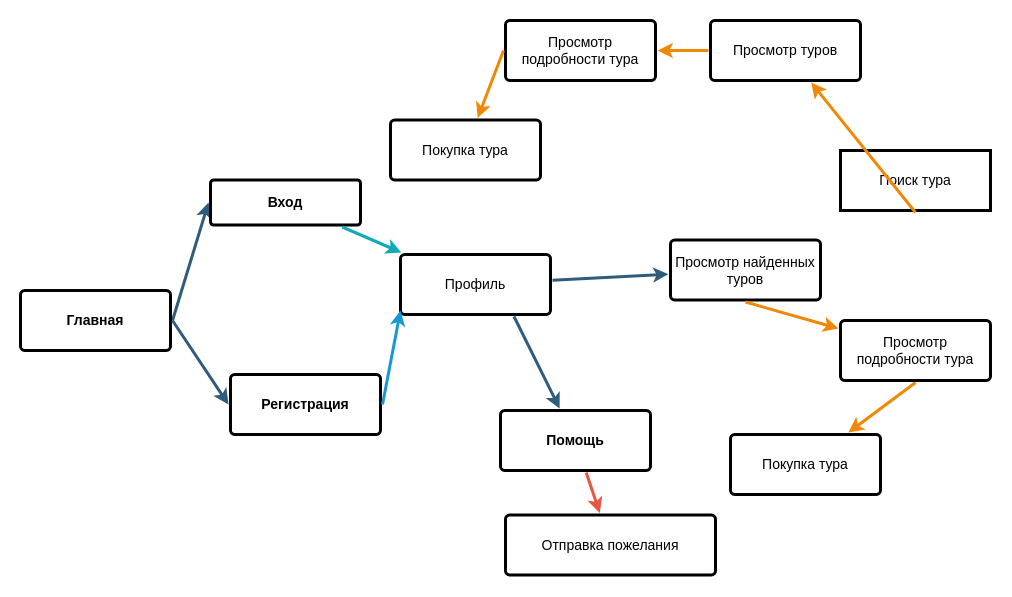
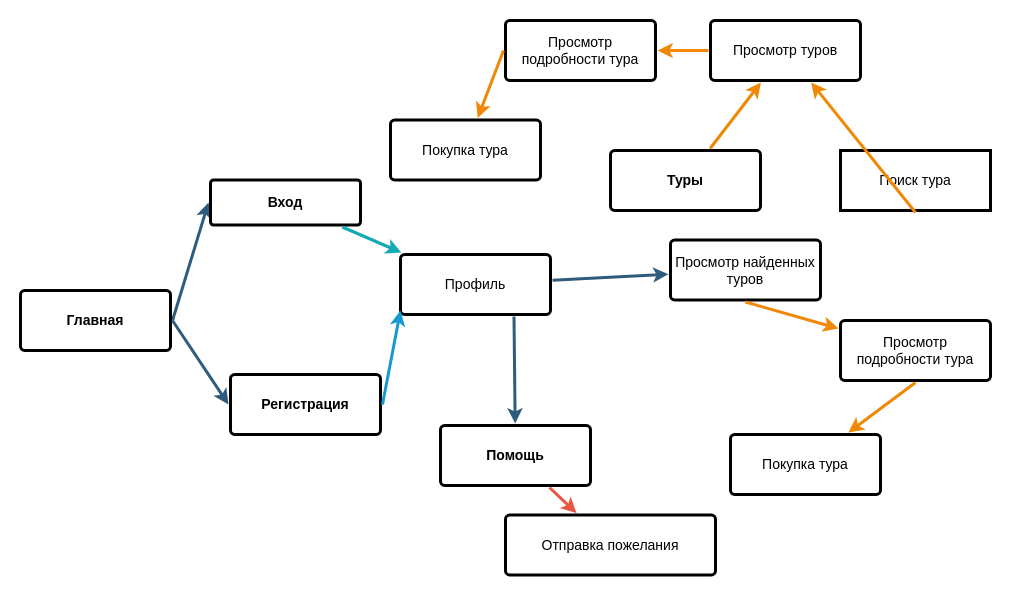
edge "Туры" -> "Просмотр туров": added
node "Туры": added
node "Помощь": moved (576, 441) -> (516, 456)
